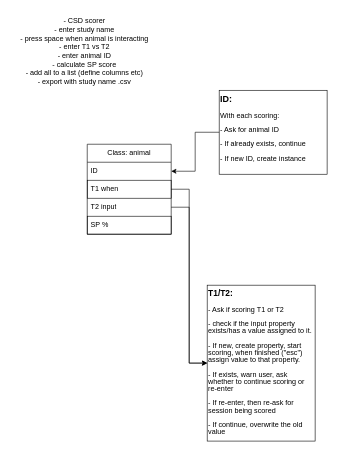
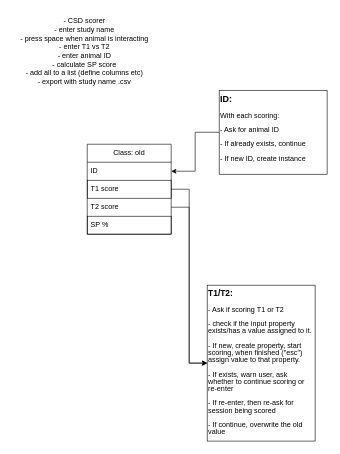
node "Class: animal": label "Class: animal" -> "Class: old"
node "T1 when": label "T1 when" -> "T1 score"
node "T2 input": label "T2 input" -> "T2 score"
